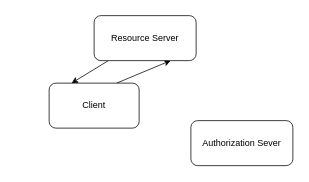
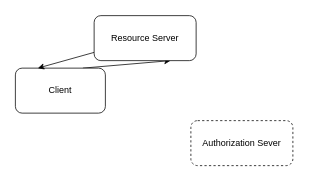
node "Client": moved (94, 105) -> (60, 90)
node "Authorization Sever": style solid -> dashed
